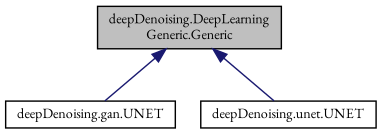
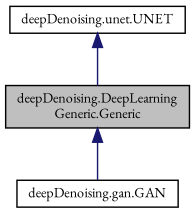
edge "deepDenoising.unet.UNET" -> "deepDenoising.DeepLearning Generic.Generic": reversed
node "deepDenoising.gan.UNET": label "deepDenoising.gan.UNET" -> "deepDenoising.gan.GAN"
